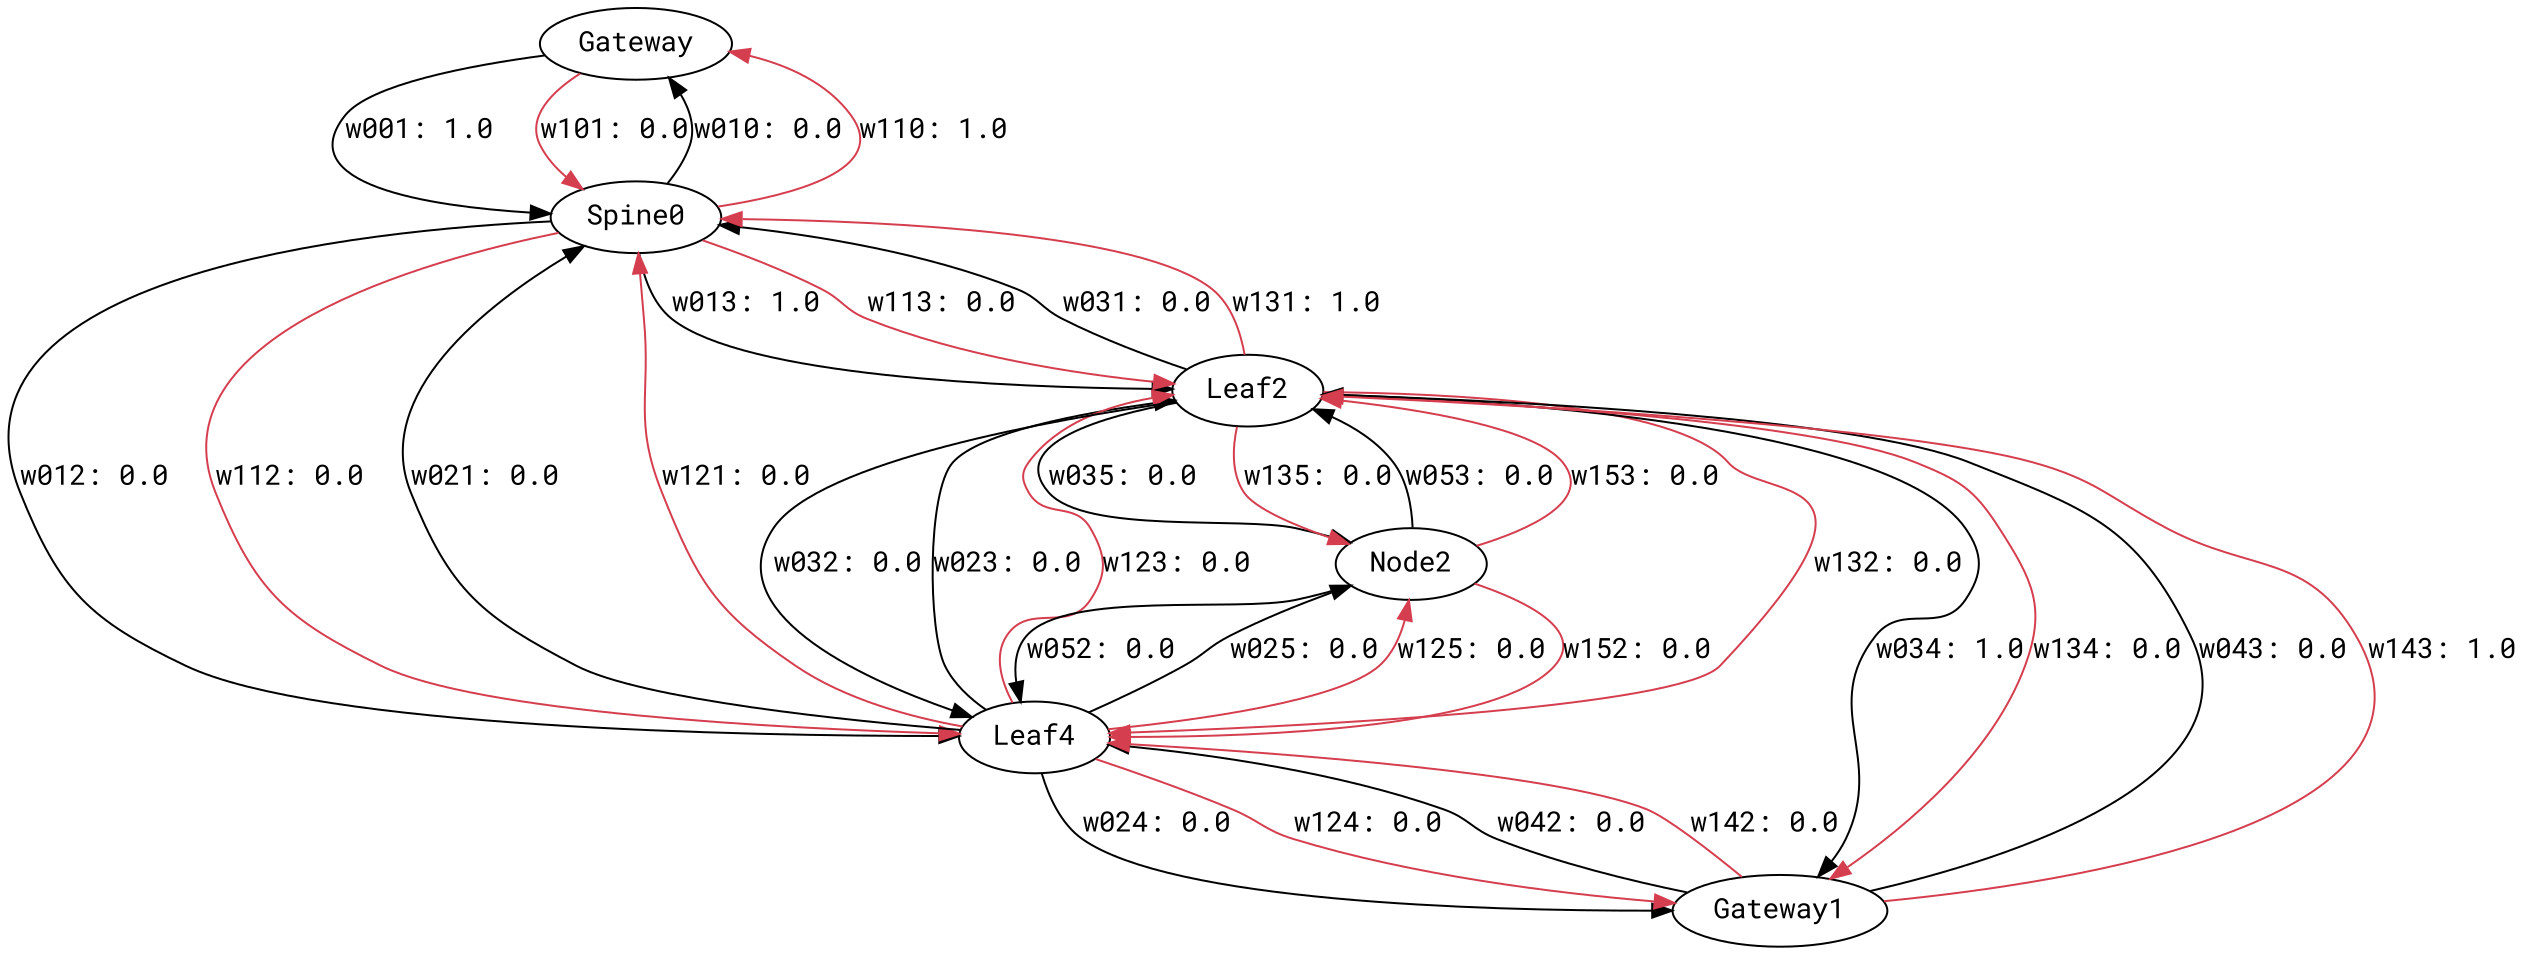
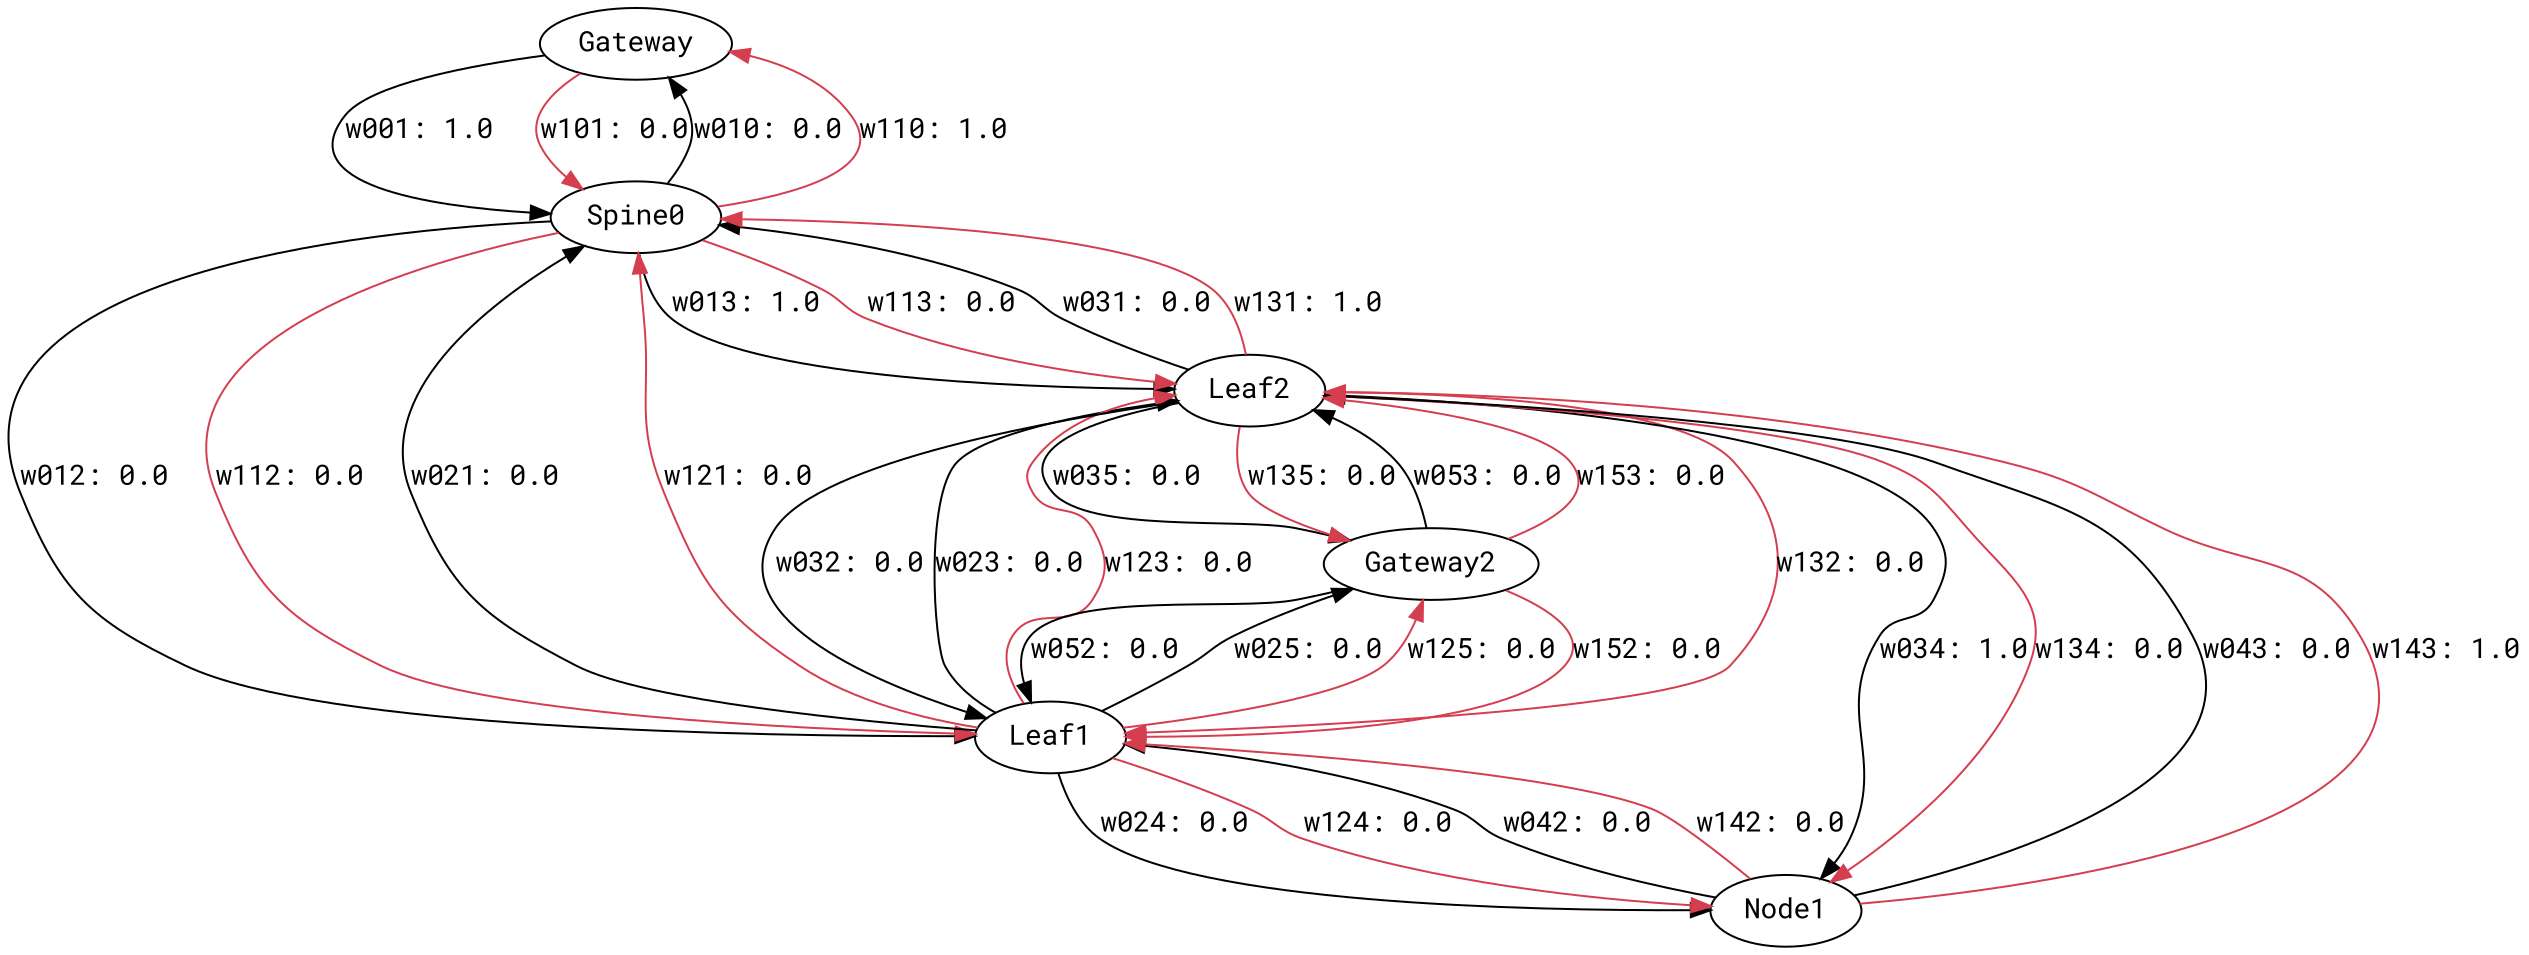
node "Node2": label "Node2" -> "Gateway2"
node "Leaf4": label "Leaf4" -> "Leaf1"
node "Gateway1": label "Gateway1" -> "Node1"
